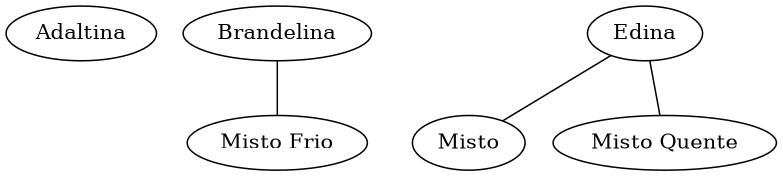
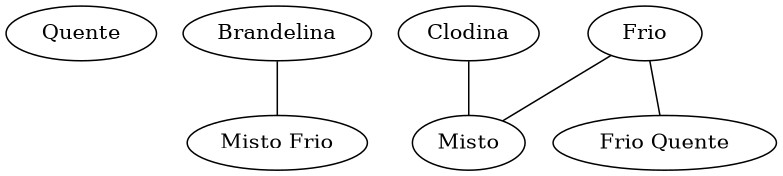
node "Adaltina": label "Adaltina" -> "Quente"
node "Clodina": added
node "Edina": label "Edina" -> "Frio"
node "Misto Quente": label "Misto Quente" -> "Frio Quente"
